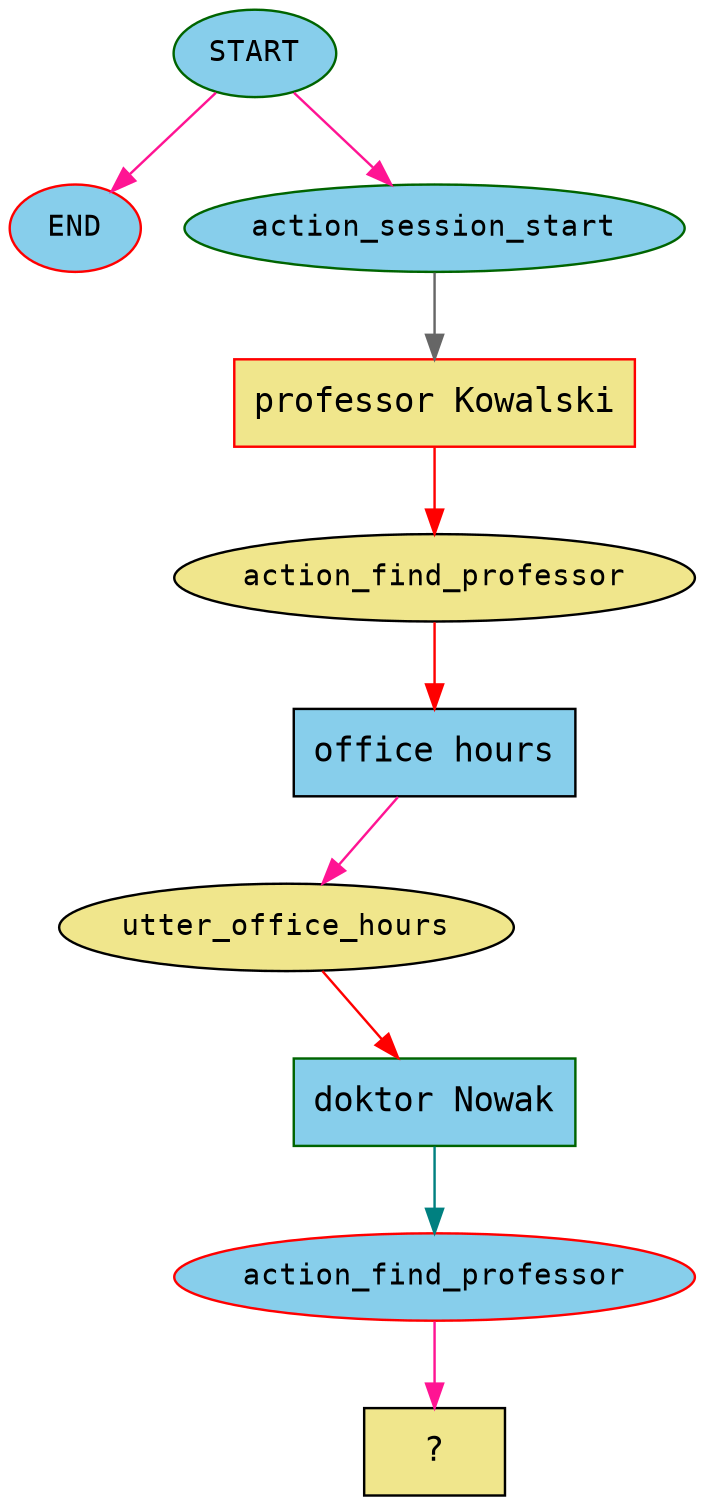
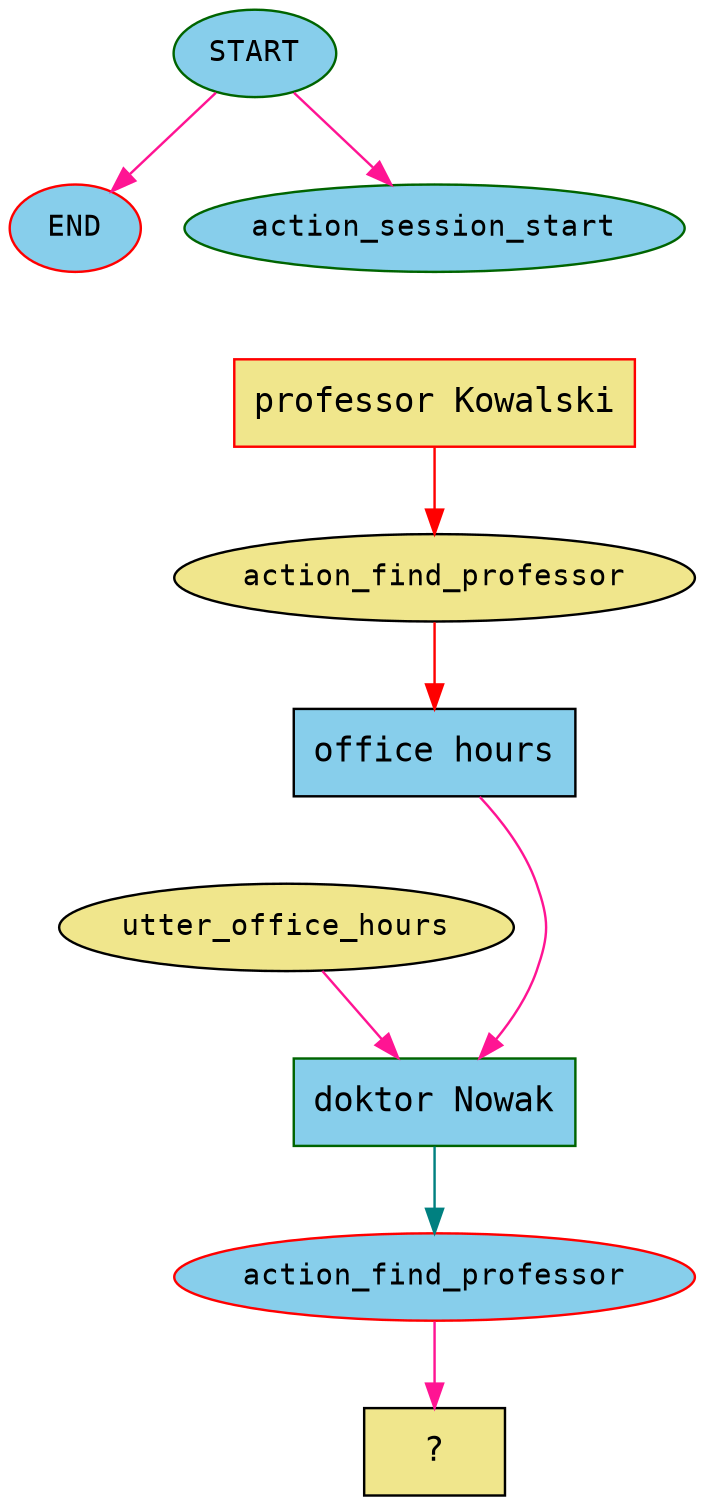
edge "action_session_start" -> "professor Kowalski": removed
edge "office hours" -> "utter_office_hours": now "office hours" -> "doktor Nowak"
edge "utter_office_hours" -> "doktor Nowak": color red -> deeppink
